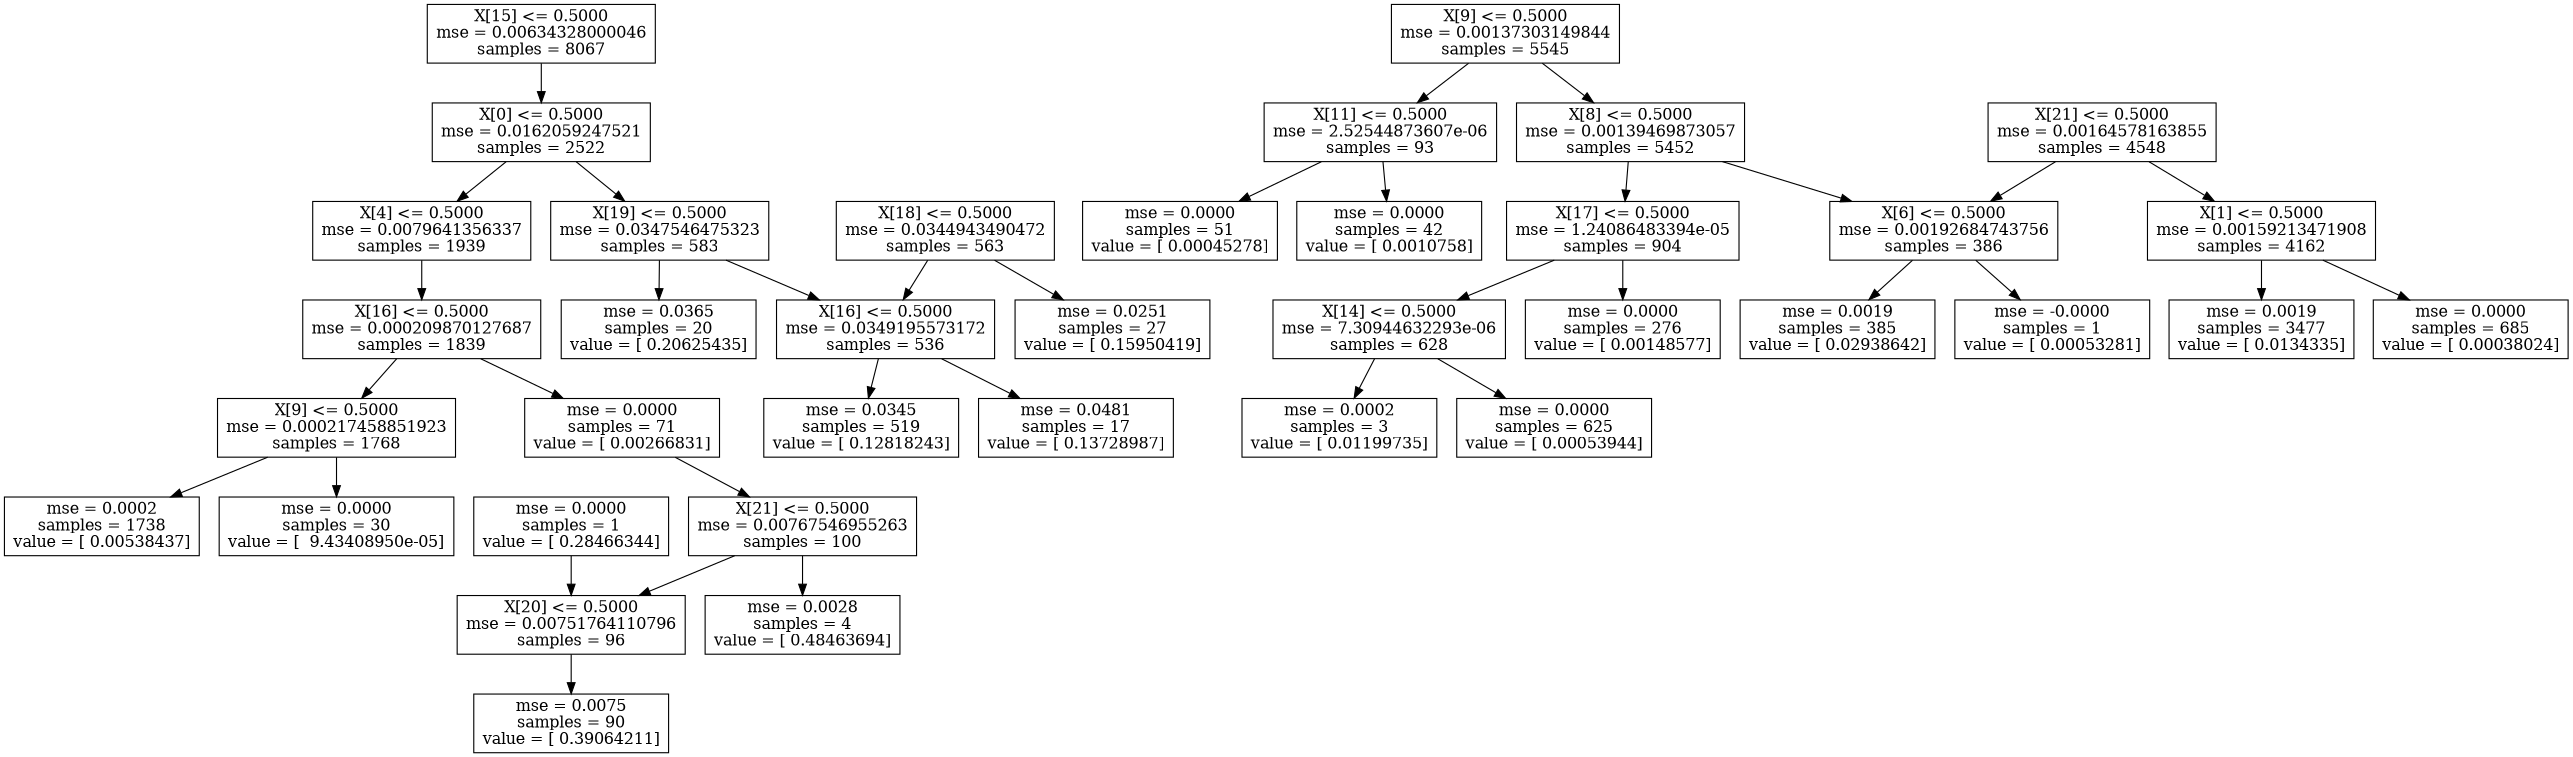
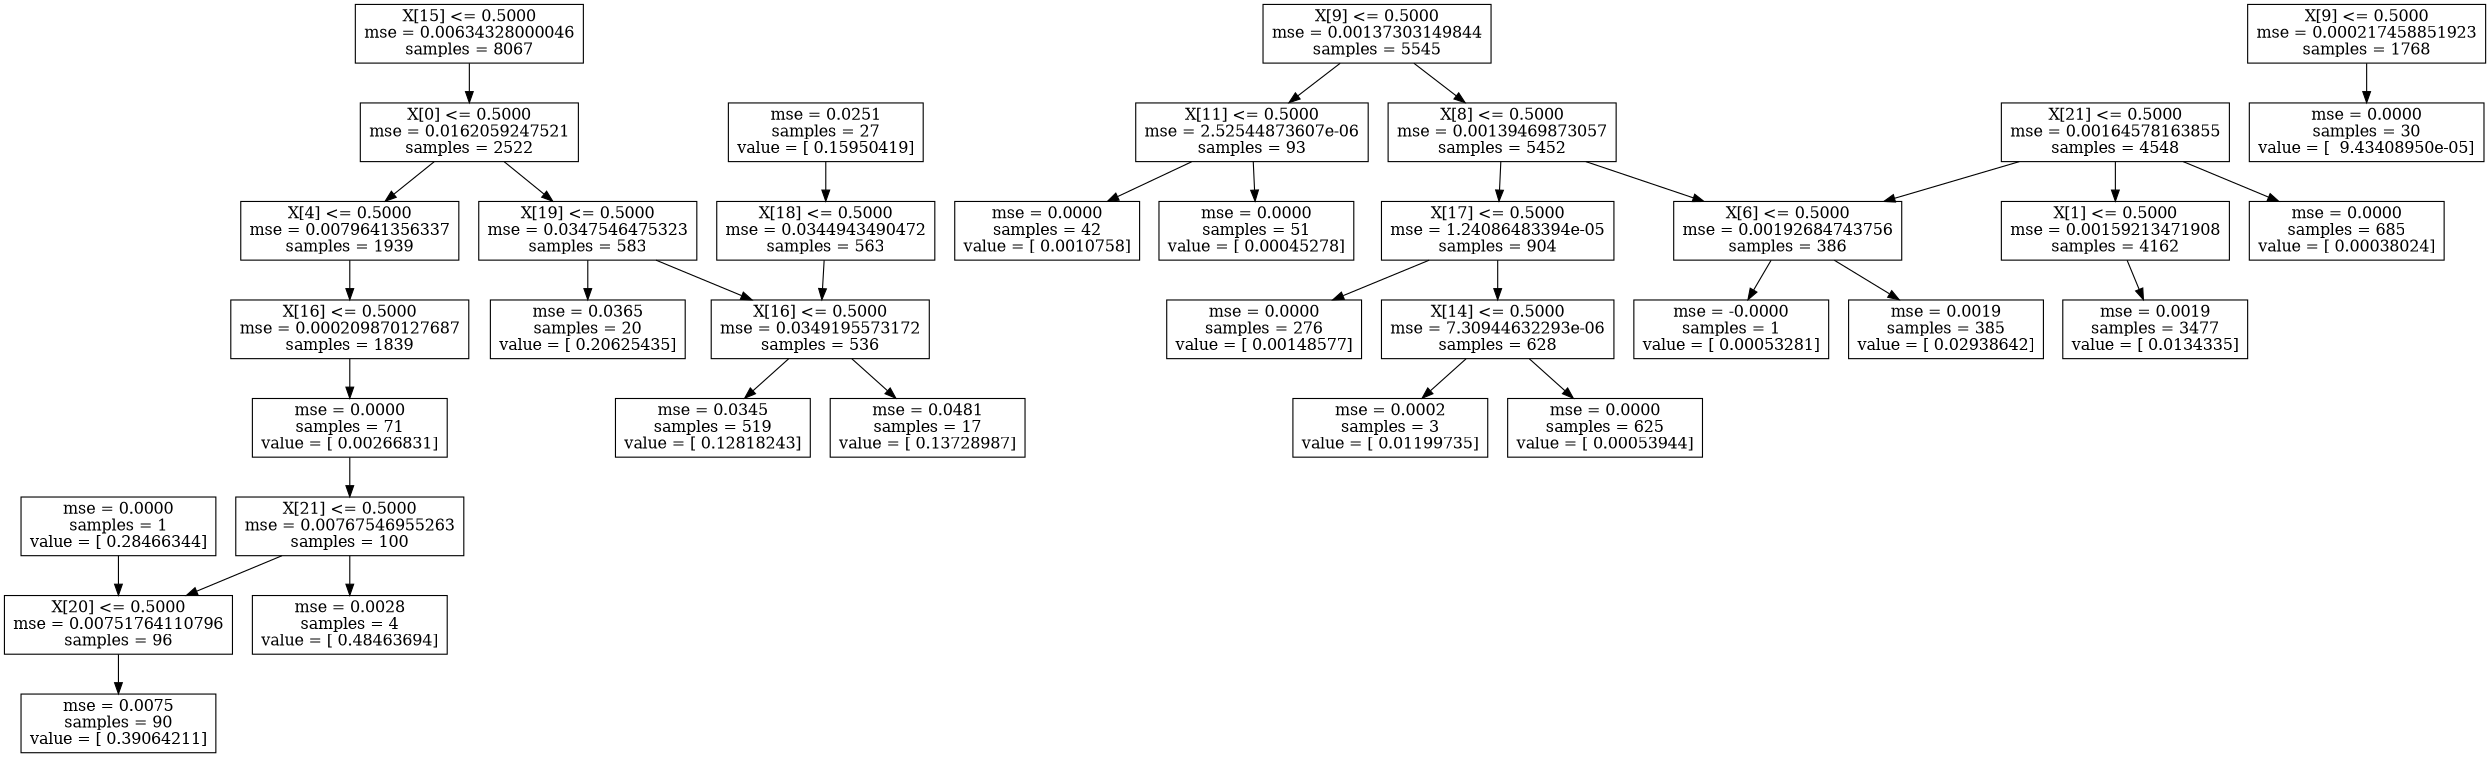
edge "X[18] <= 0.5000 mse = 0.0344943490472 samples = 563" -> "mse = 0.0251 samples = 27 value = [ 0.15950419]": reversed
edge "X[1] <= 0.5000 mse = 0.00159213471908 samples = 4162" -> "mse = 0.0000 samples = 685 value = [ 0.00038024]": now "X[21] <= 0.5000 mse = 0.00164578163855 samples = 4548" -> "mse = 0.0000 samples = 685 value = [ 0.00038024]"
edge "X[16] <= 0.5000 mse = 0.000209870127687 samples = 1839" -> "X[9] <= 0.5000 mse = 0.000217458851923 samples = 1768": removed
node "mse = 0.0002 samples = 1738 value = [ 0.00538437]": removed
